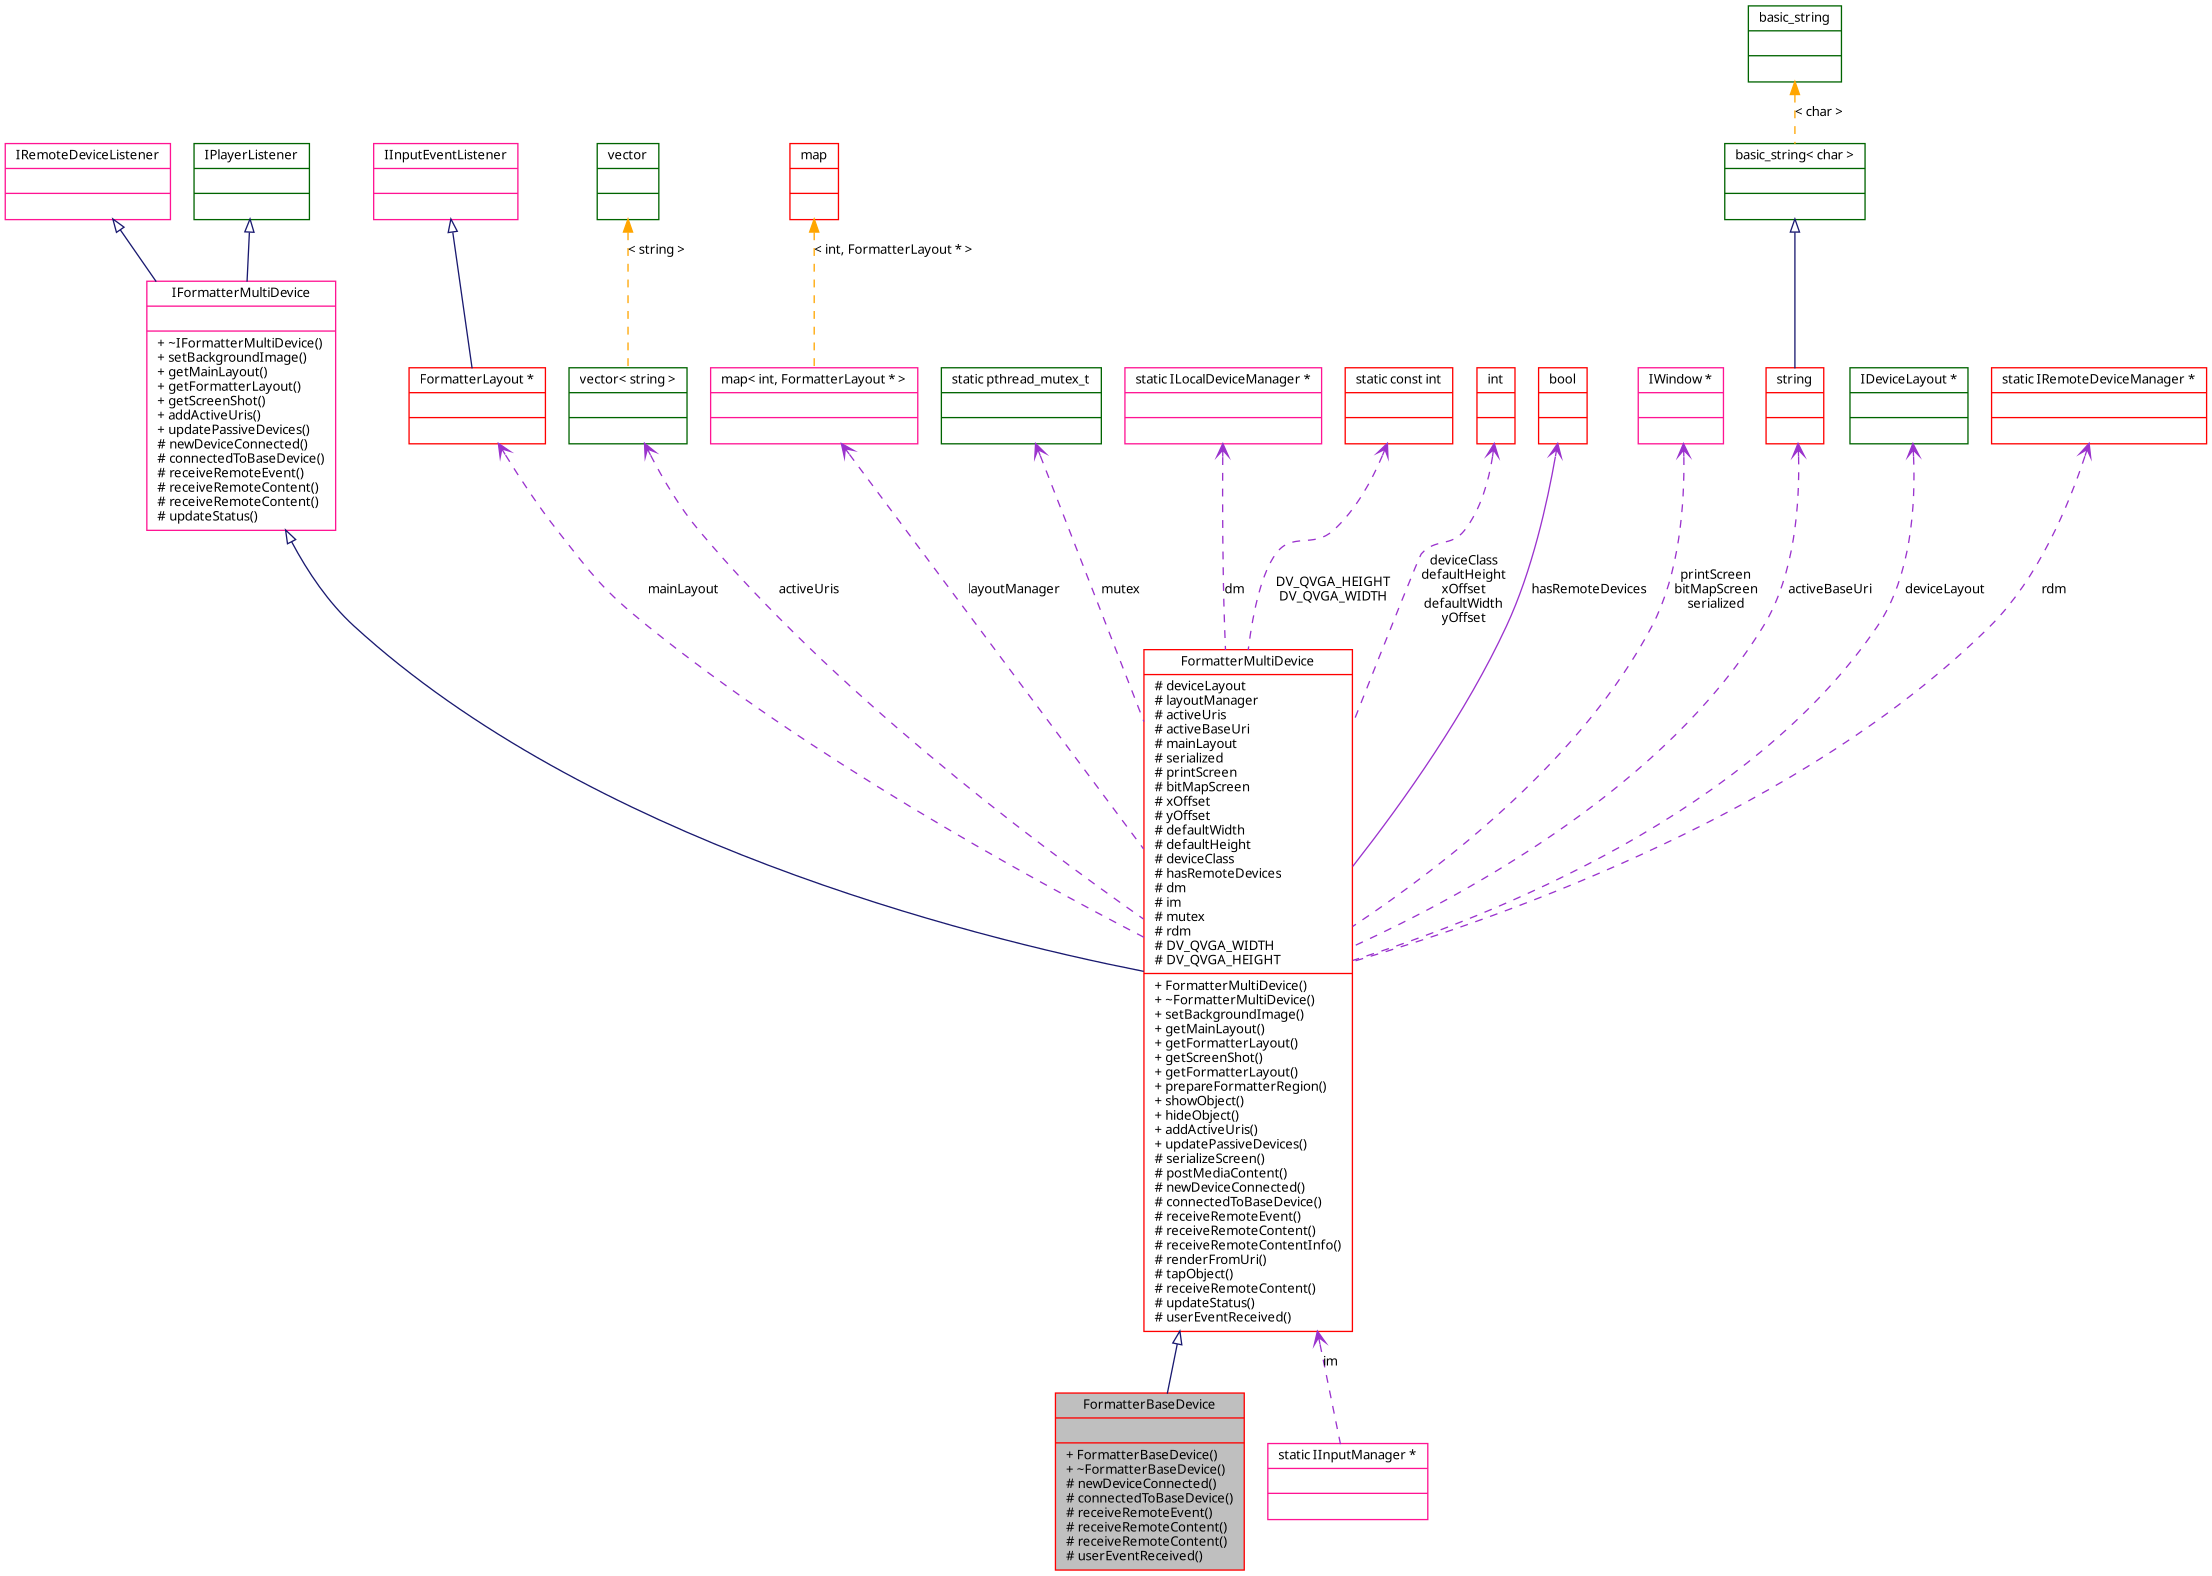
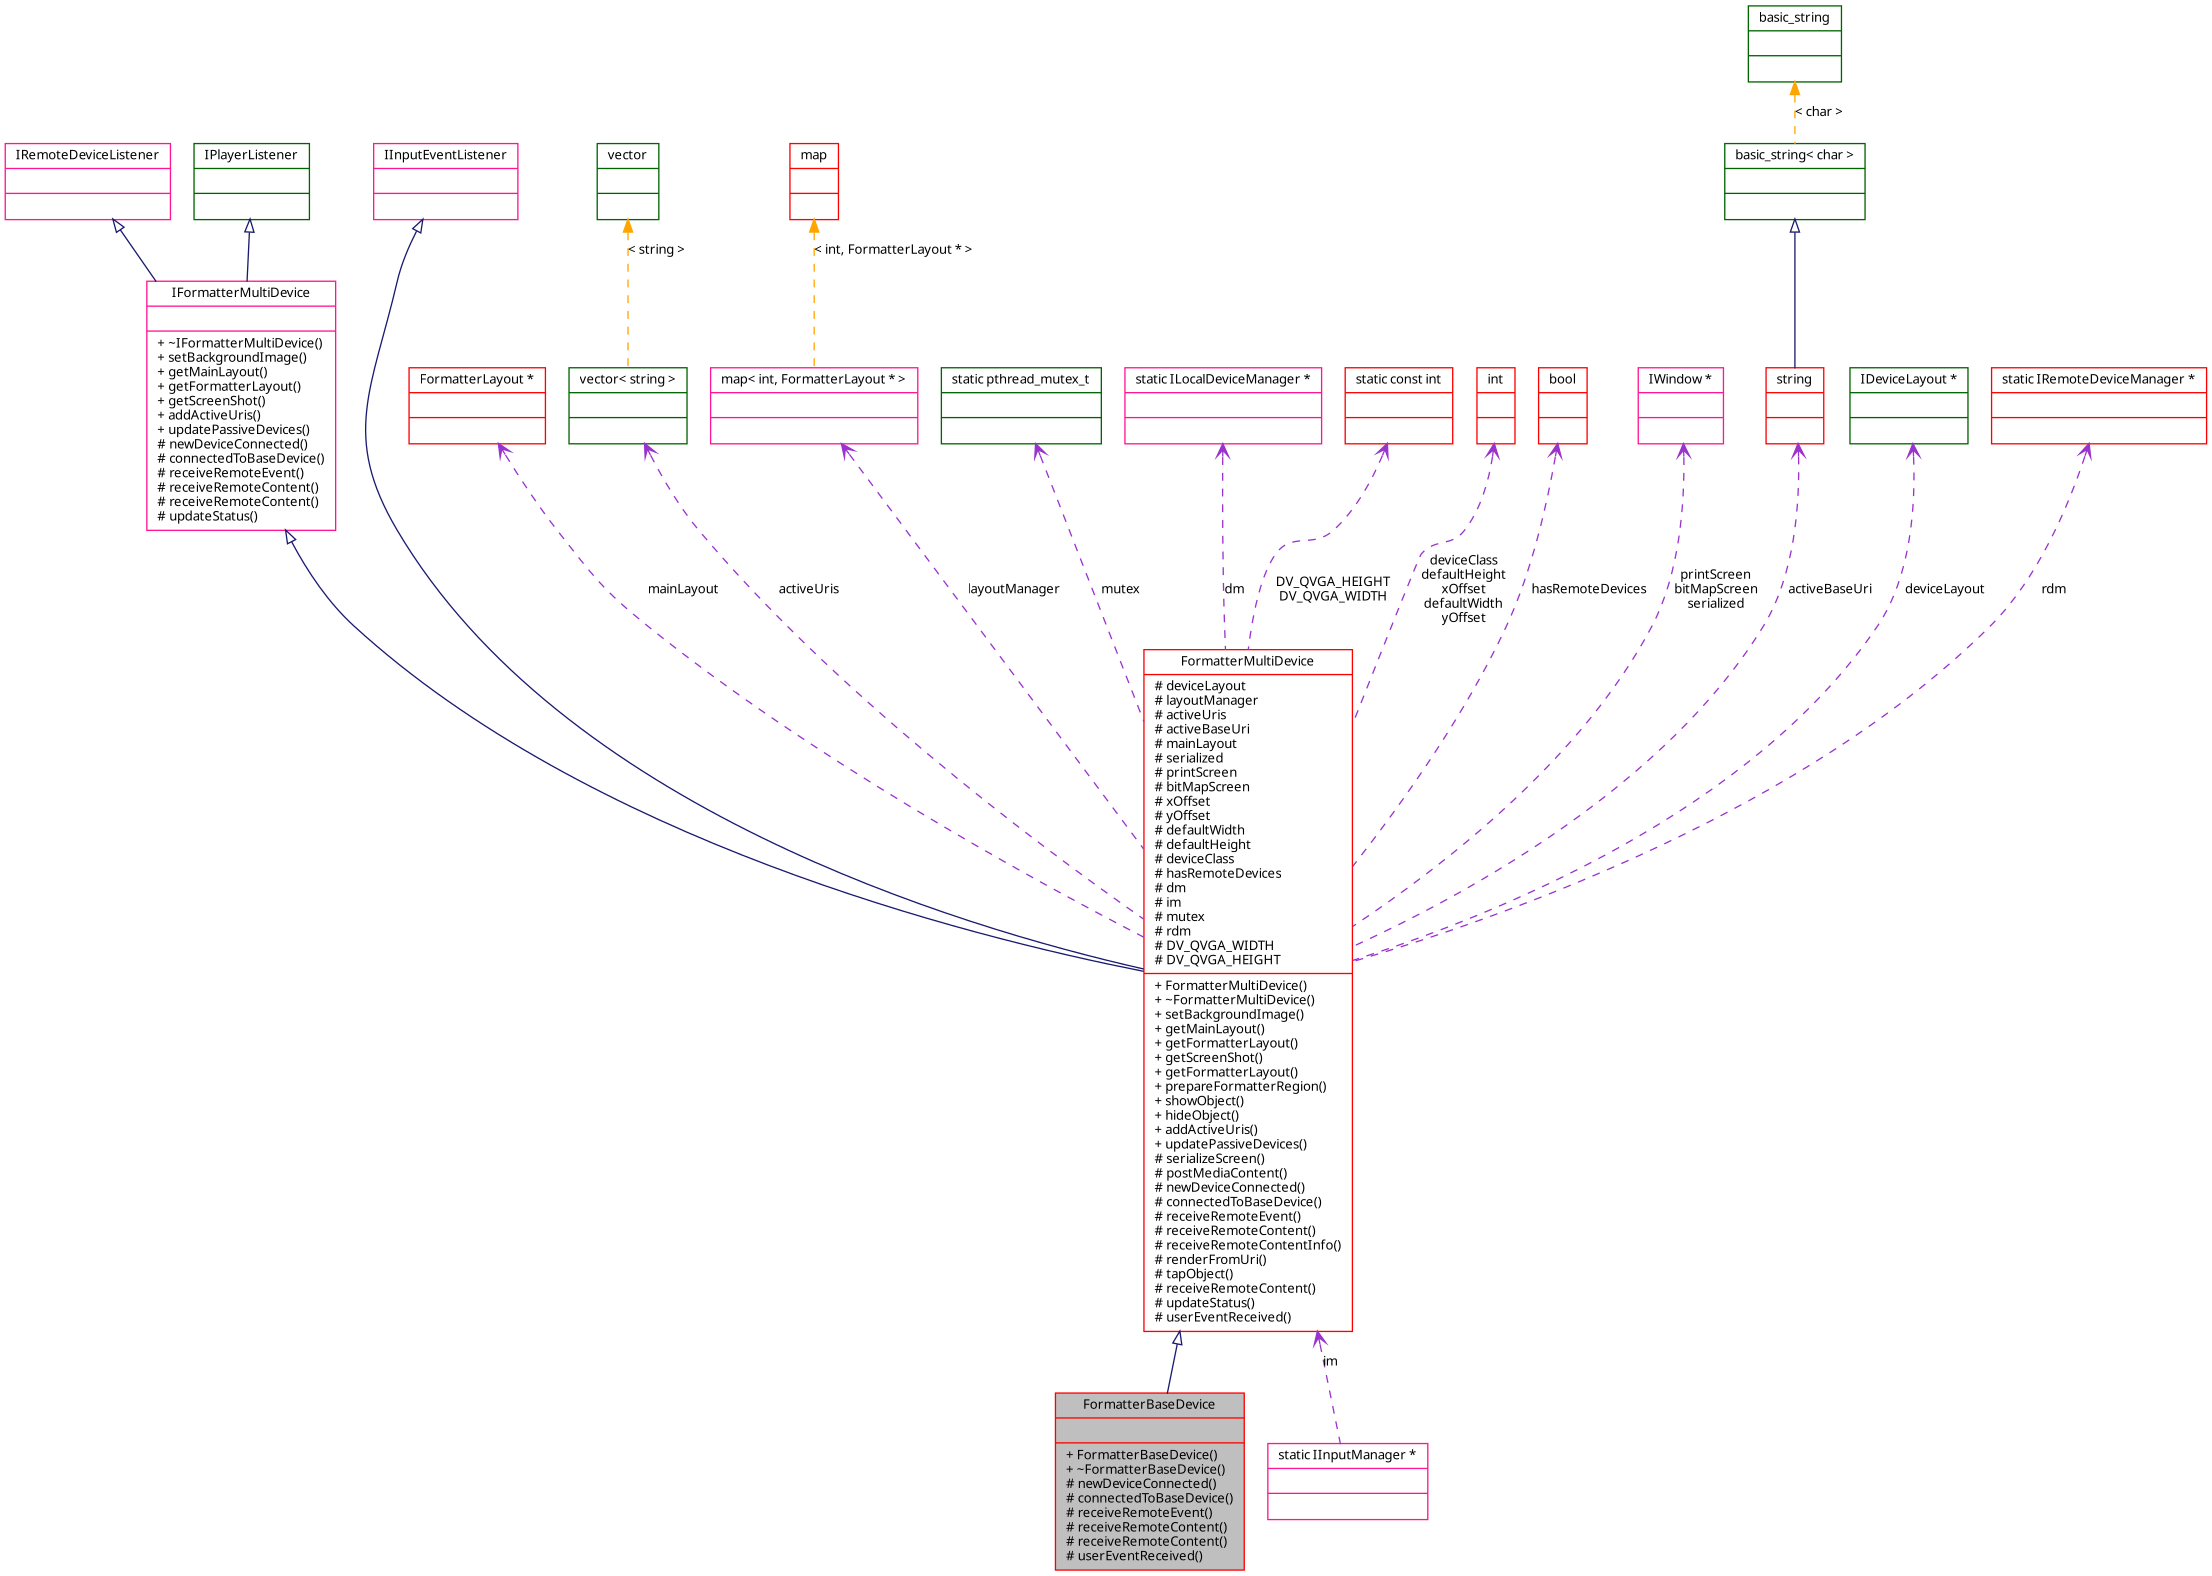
edge "FormatterLayout *" -> "IInputEventListener": now "FormatterMultiDevice" -> "IInputEventListener"
edge "FormatterMultiDevice" -> "bool": style solid -> dashed
